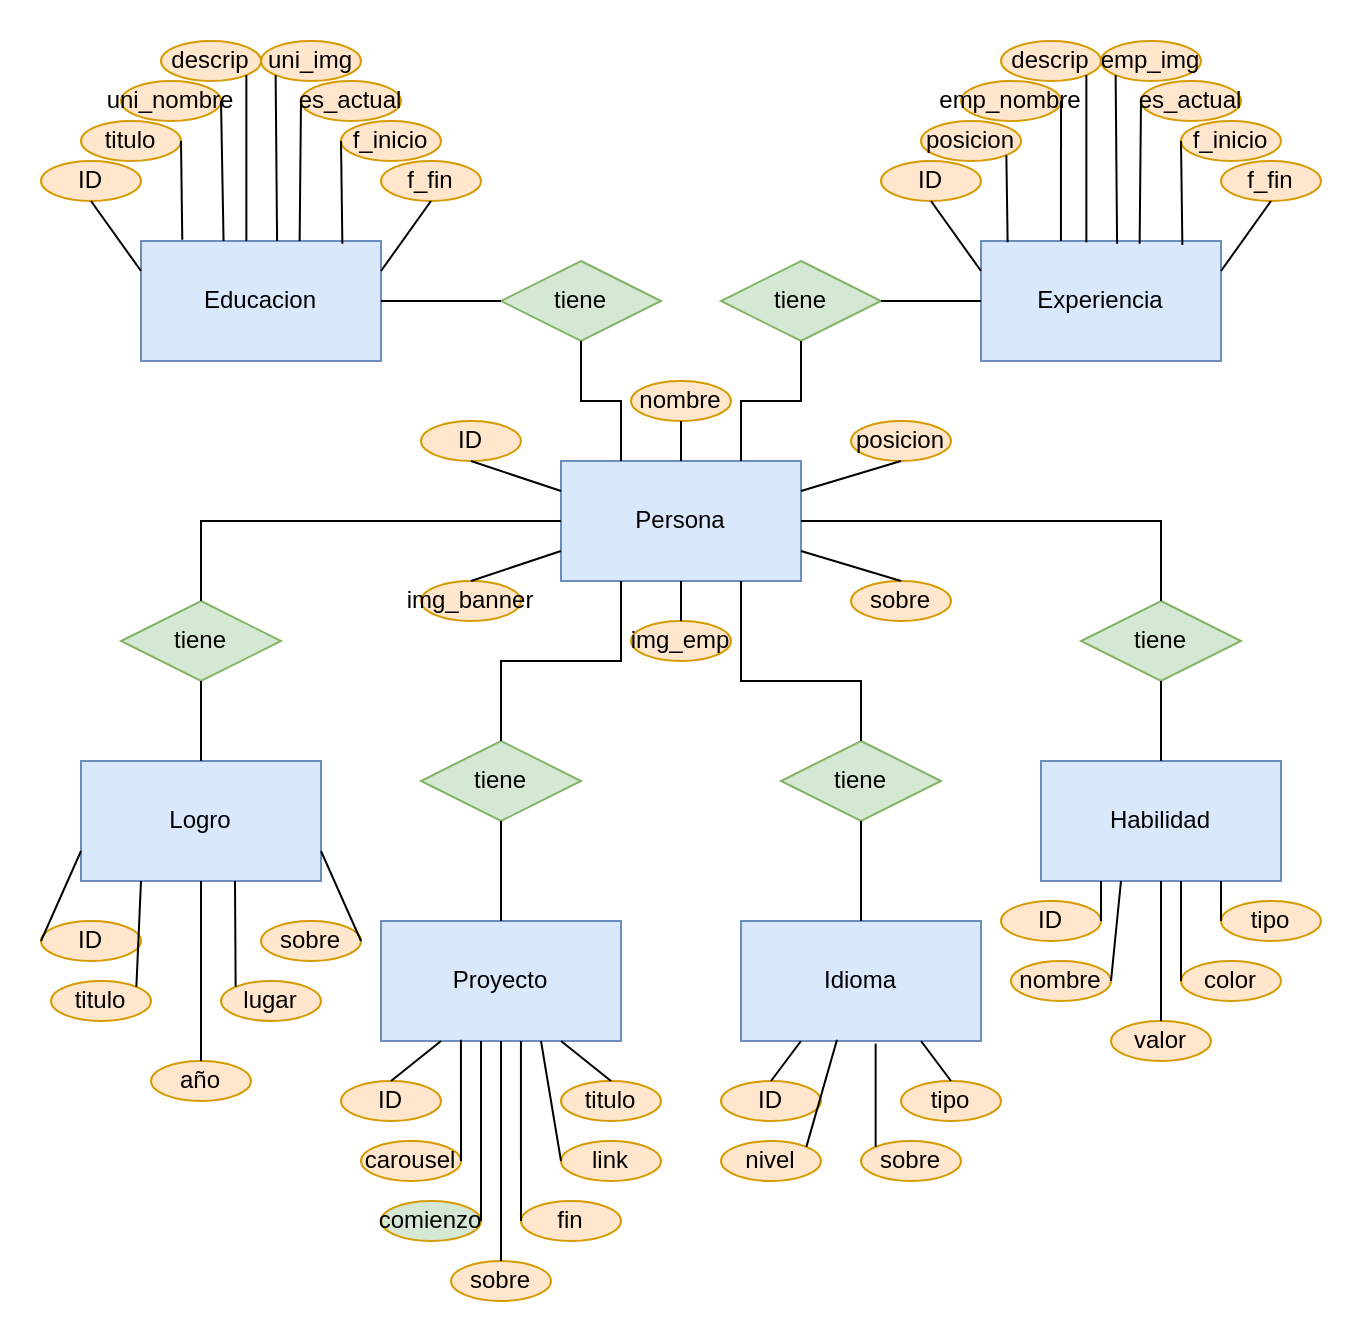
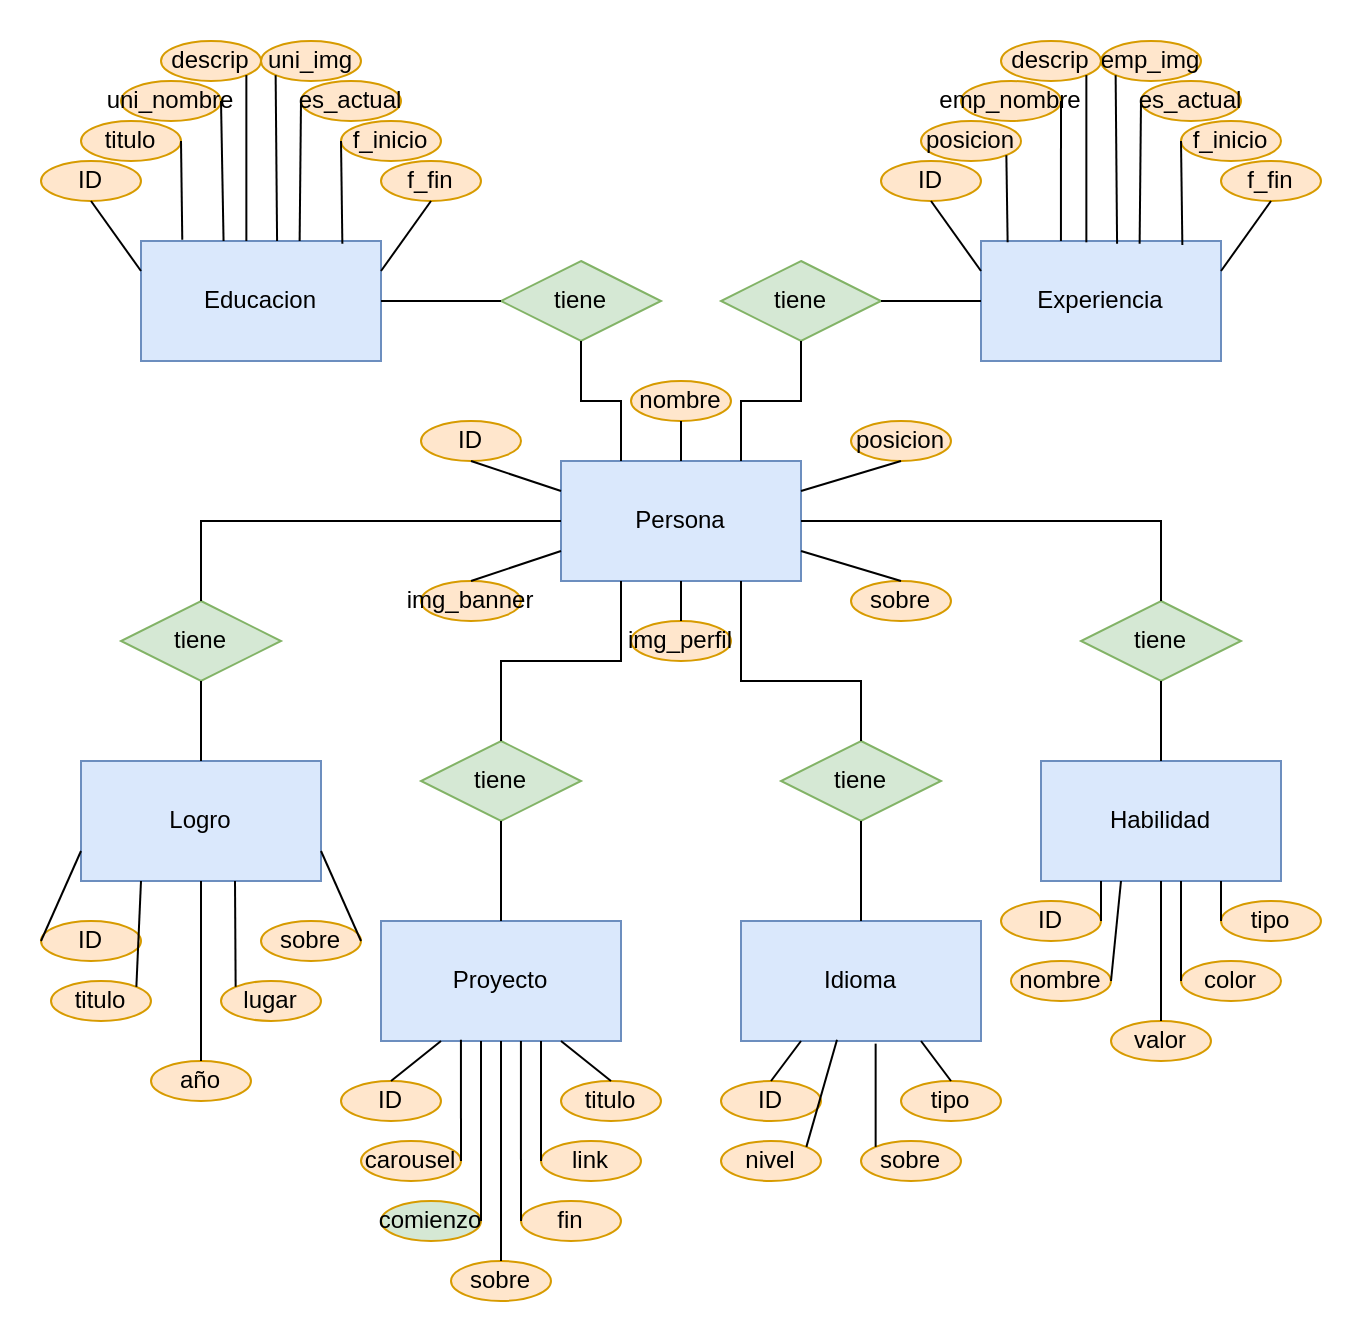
node "img_emp": label "img_emp" -> "img_perfil"
node "link": moved (611, 1161) -> (591, 1161)
